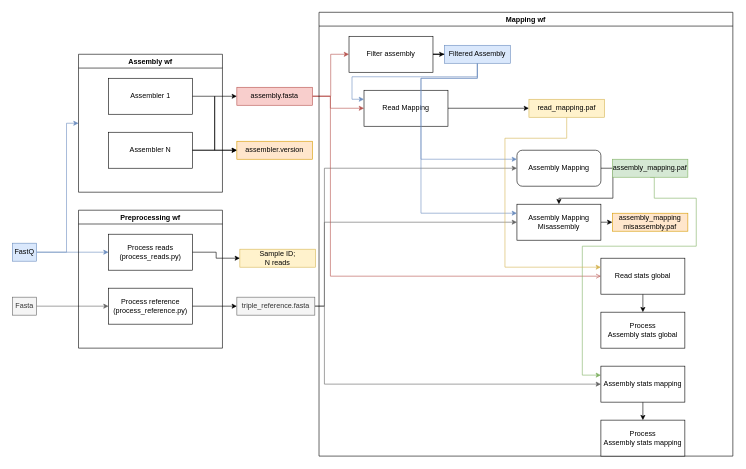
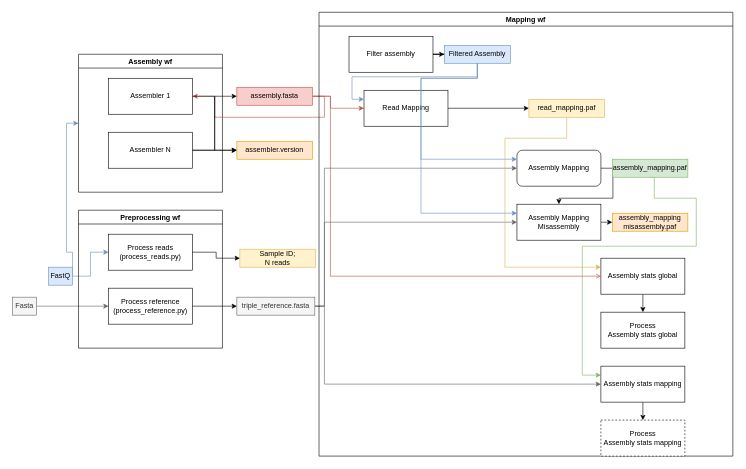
edge "assembly.fasta" -> "Filter assembly": now "assembly.fasta" -> "Assembler 1"
node "FastQ": moved (24, 252) -> (60, 276)
node "Read stats global": label "Read stats global" -> "Assembly stats global"
node "Process Assembly stats mapping": style solid -> dashed
